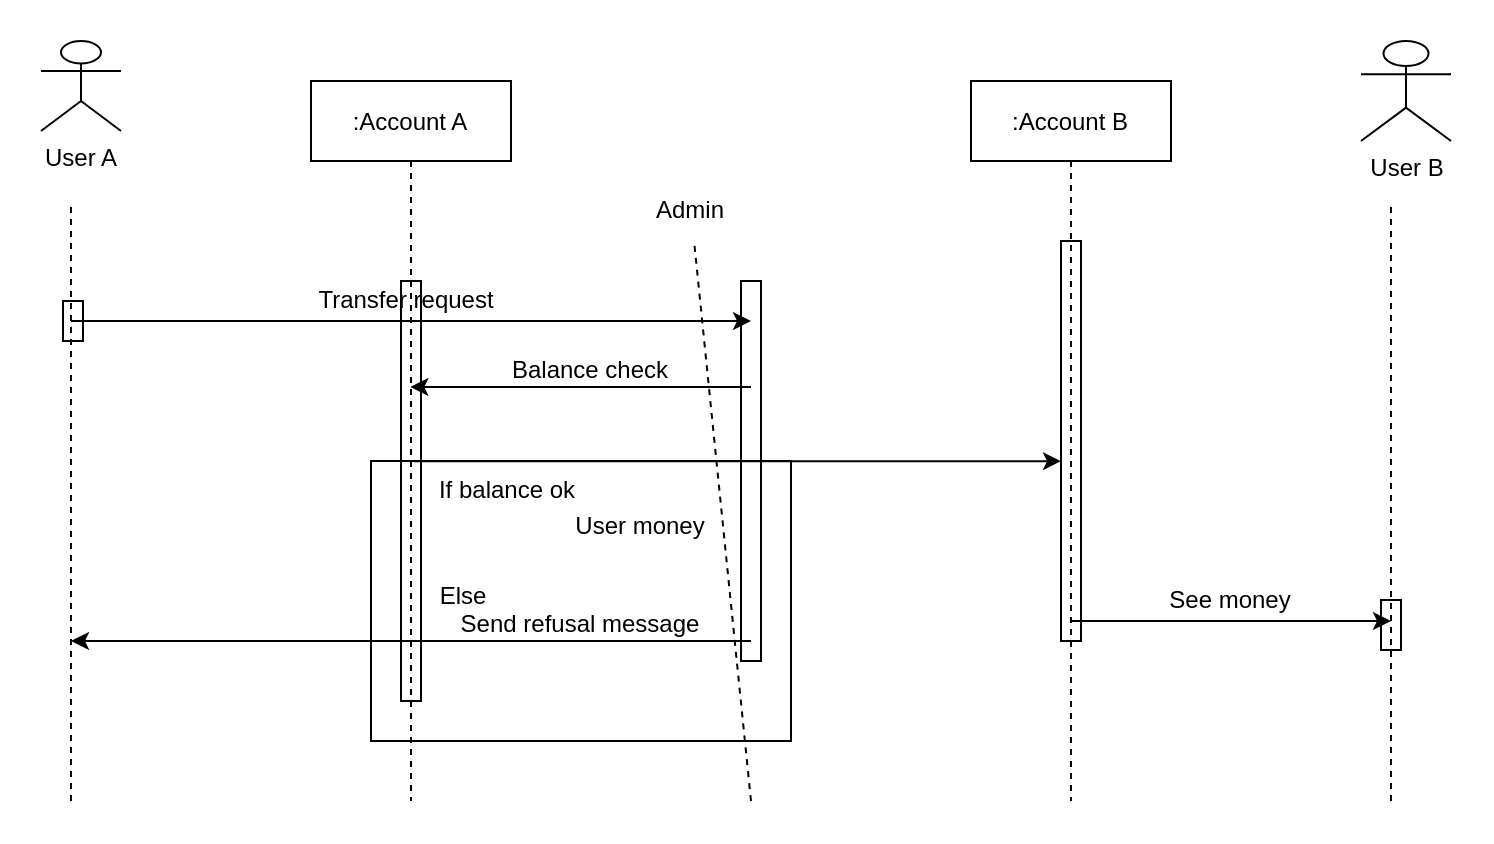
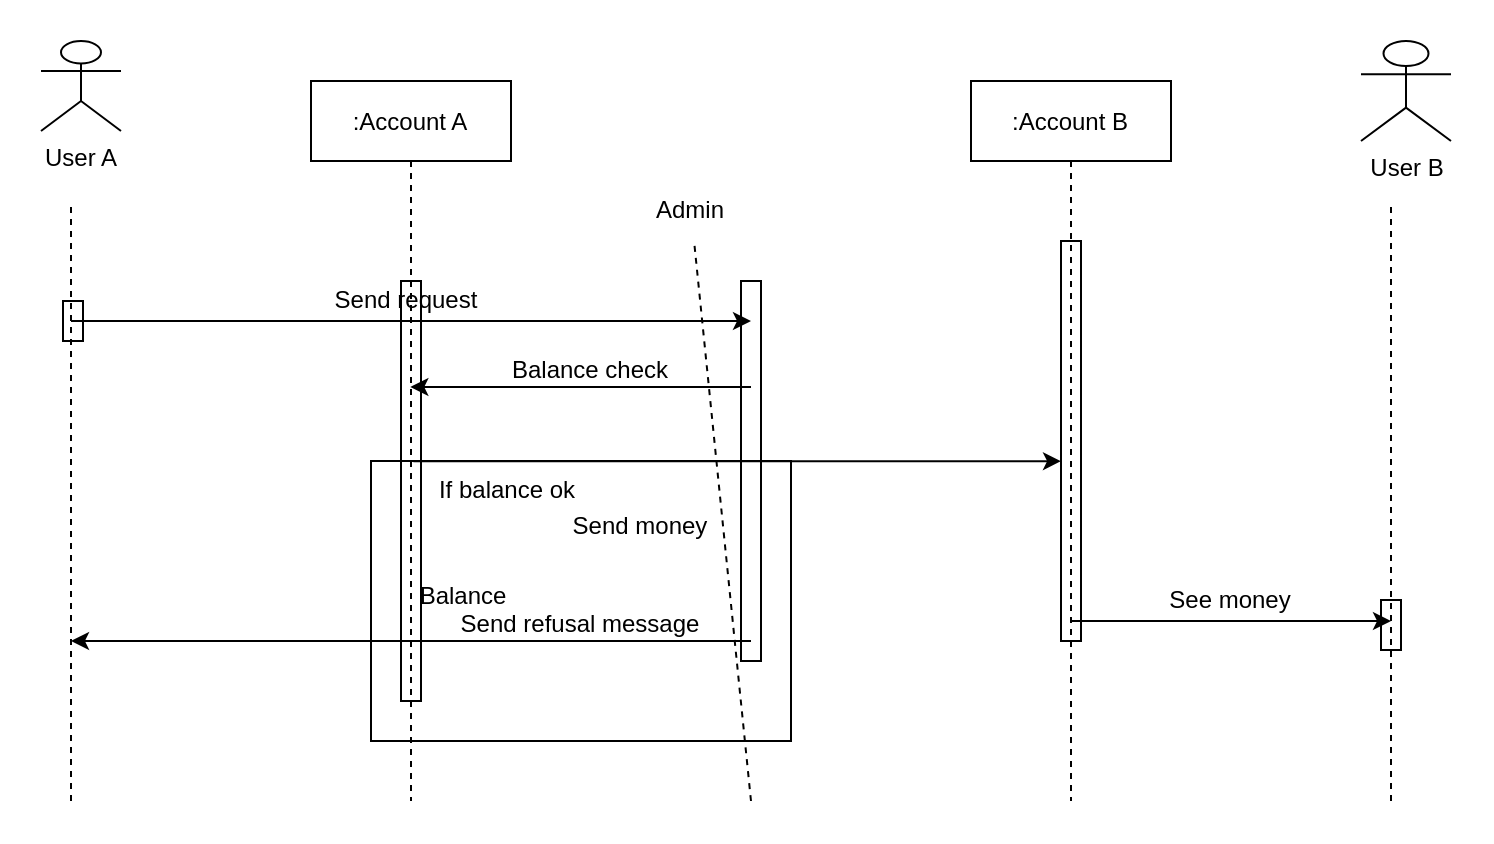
node "Transfer request": label "Transfer request" -> "Send request"
node "User money": label "User money" -> "Send money"
node "Else": label "Else" -> "Balance"
